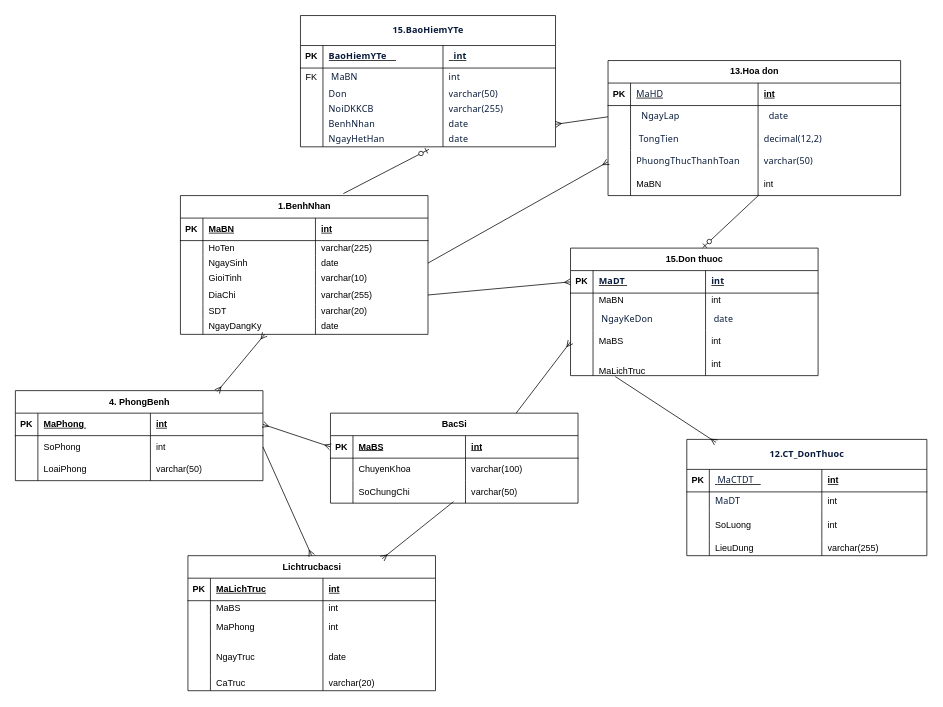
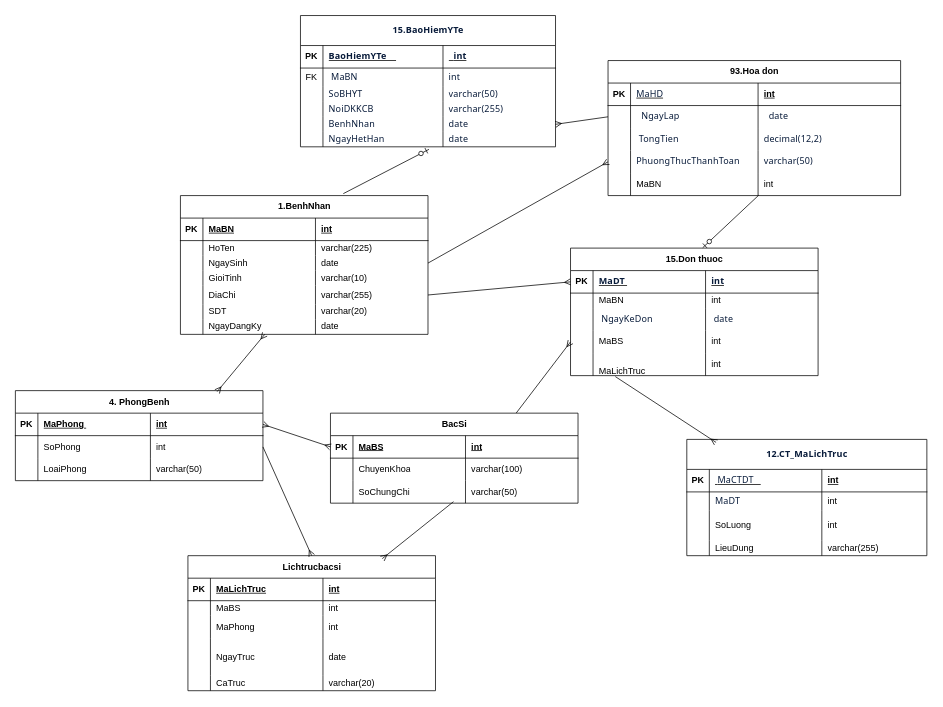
node "13.Hoa don": label "13.Hoa don" -> "93.Hoa don"
node "Don": label "Don" -> "SoBHYT"
node "12.CT_DonThuoc": label "12.CT_DonThuoc" -> "12.CT_MaLichTruc"
